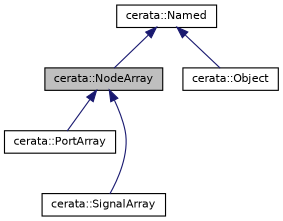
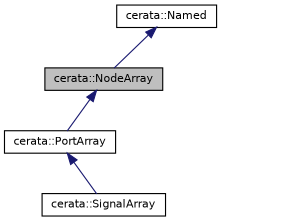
node "cerata::Object": removed
edge "cerata::SignalArray" -> "cerata::NodeArray": now "cerata::SignalArray" -> "cerata::PortArray"
